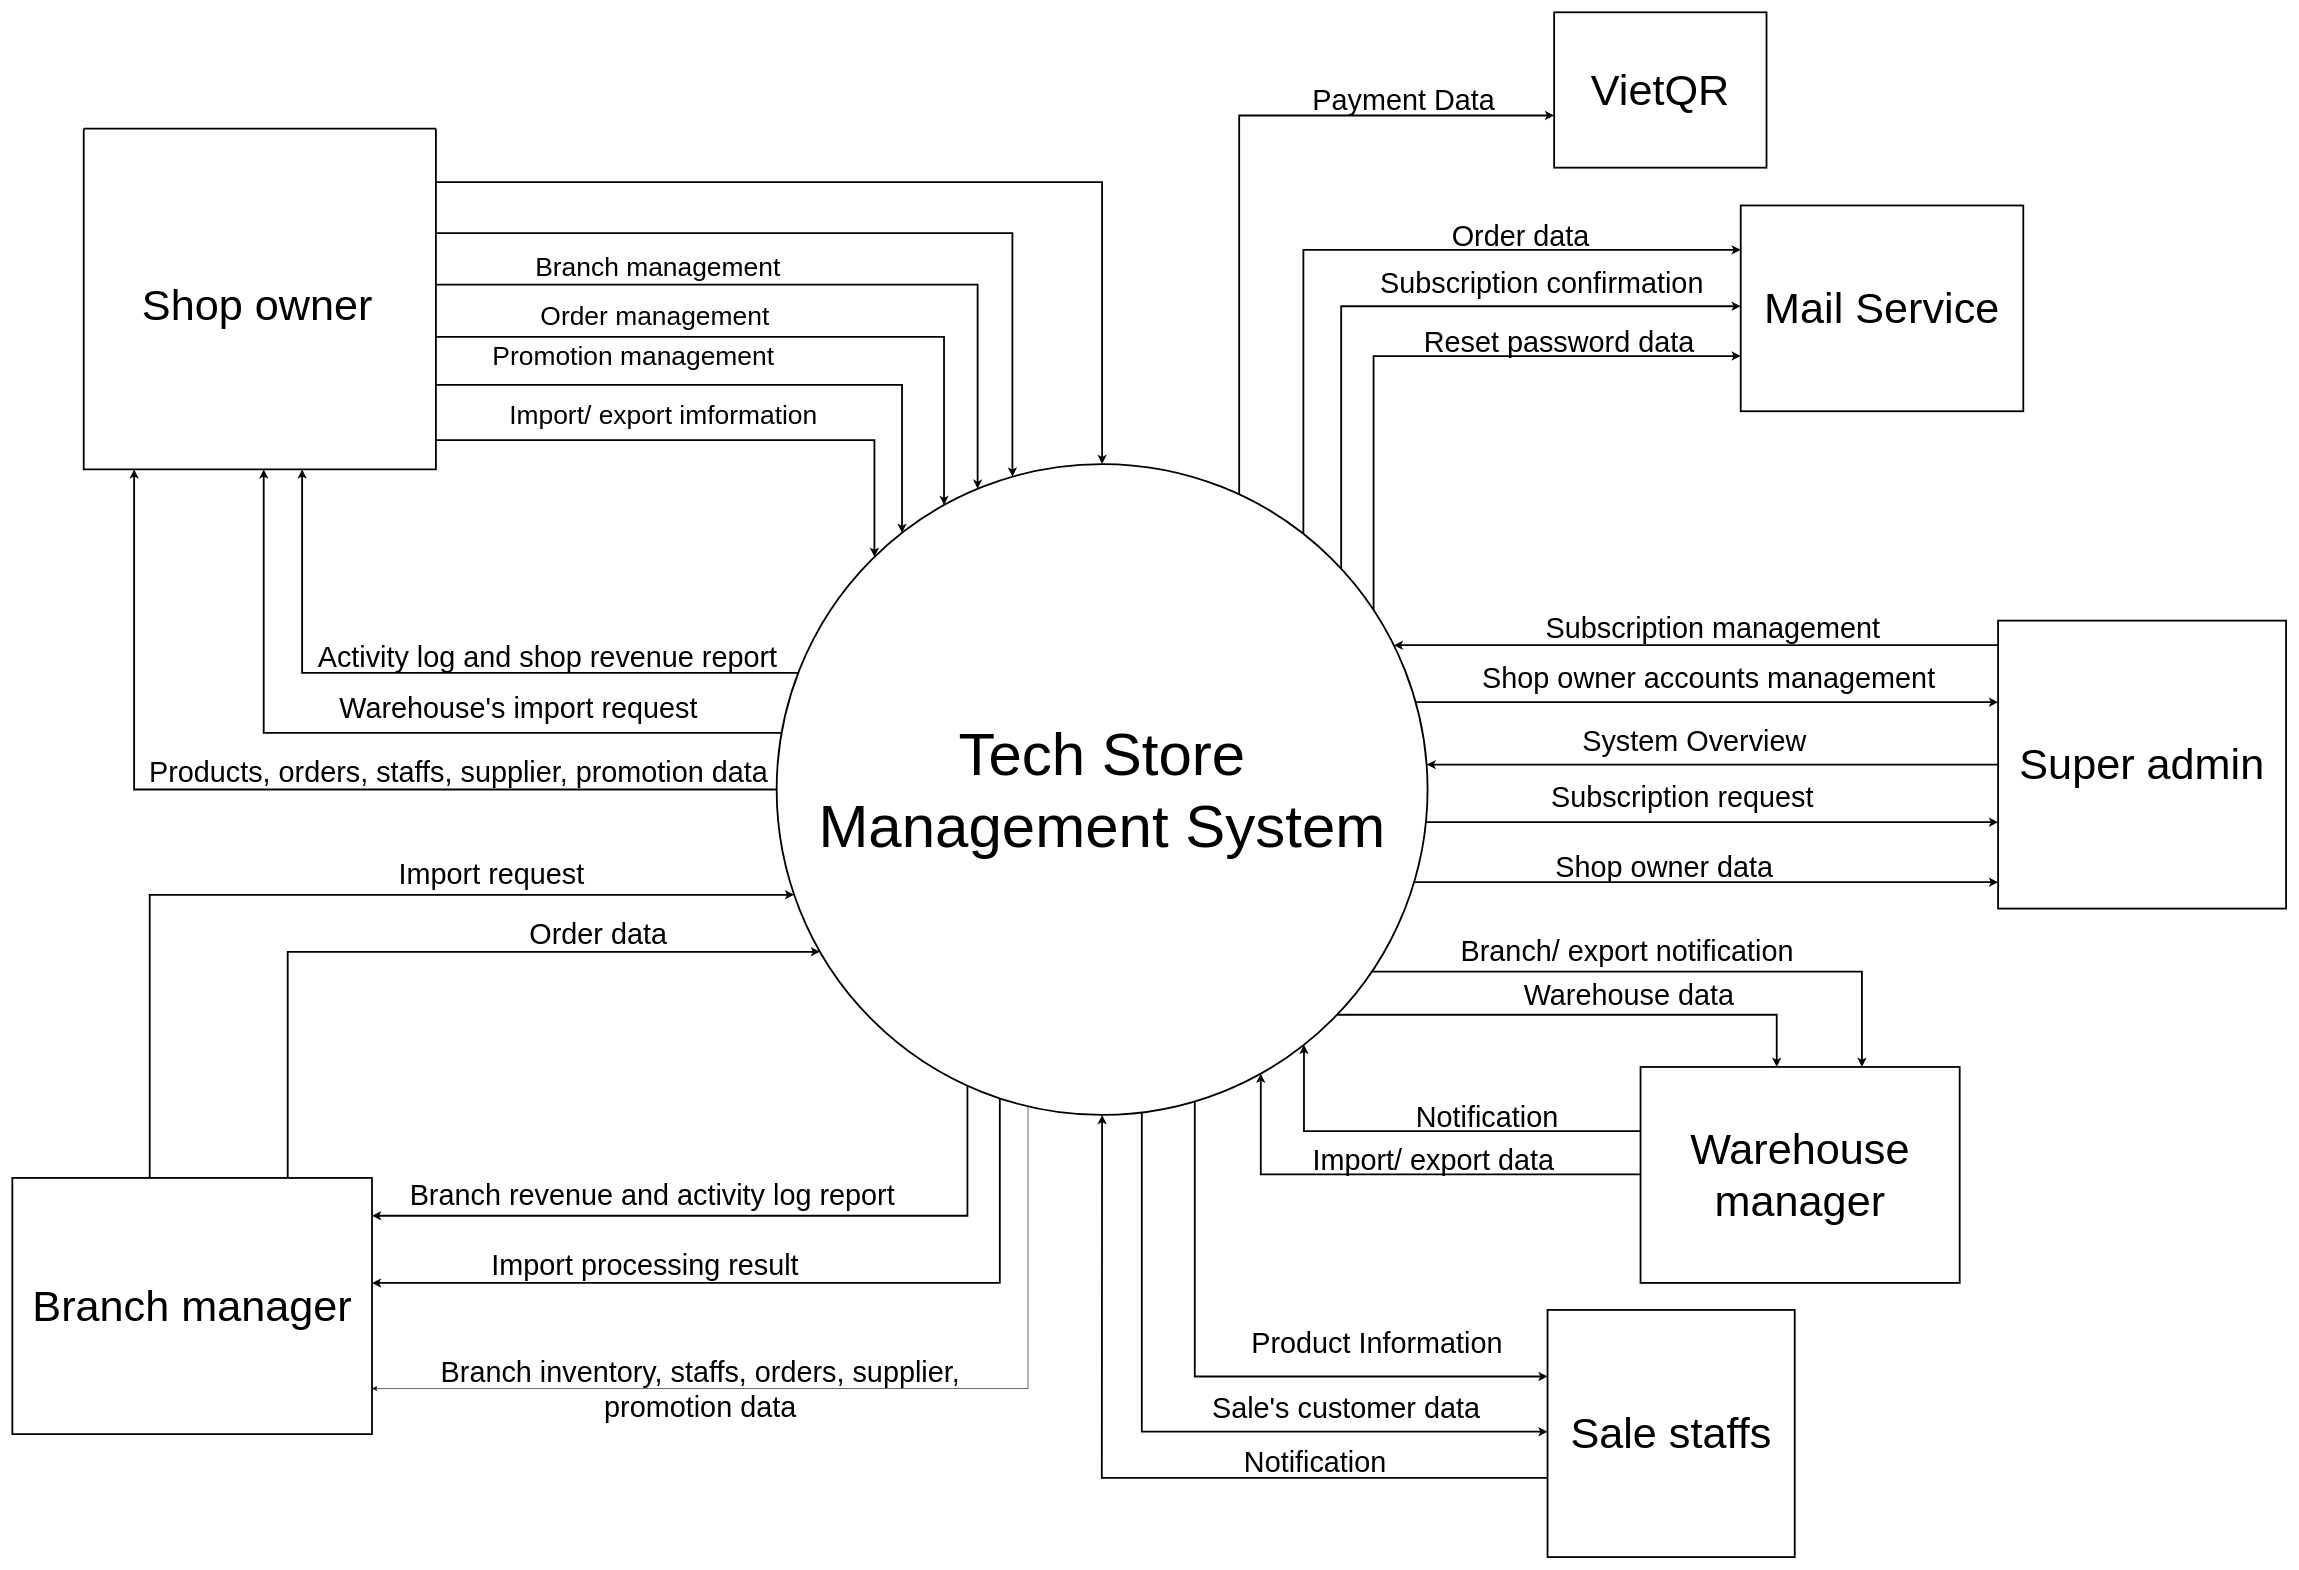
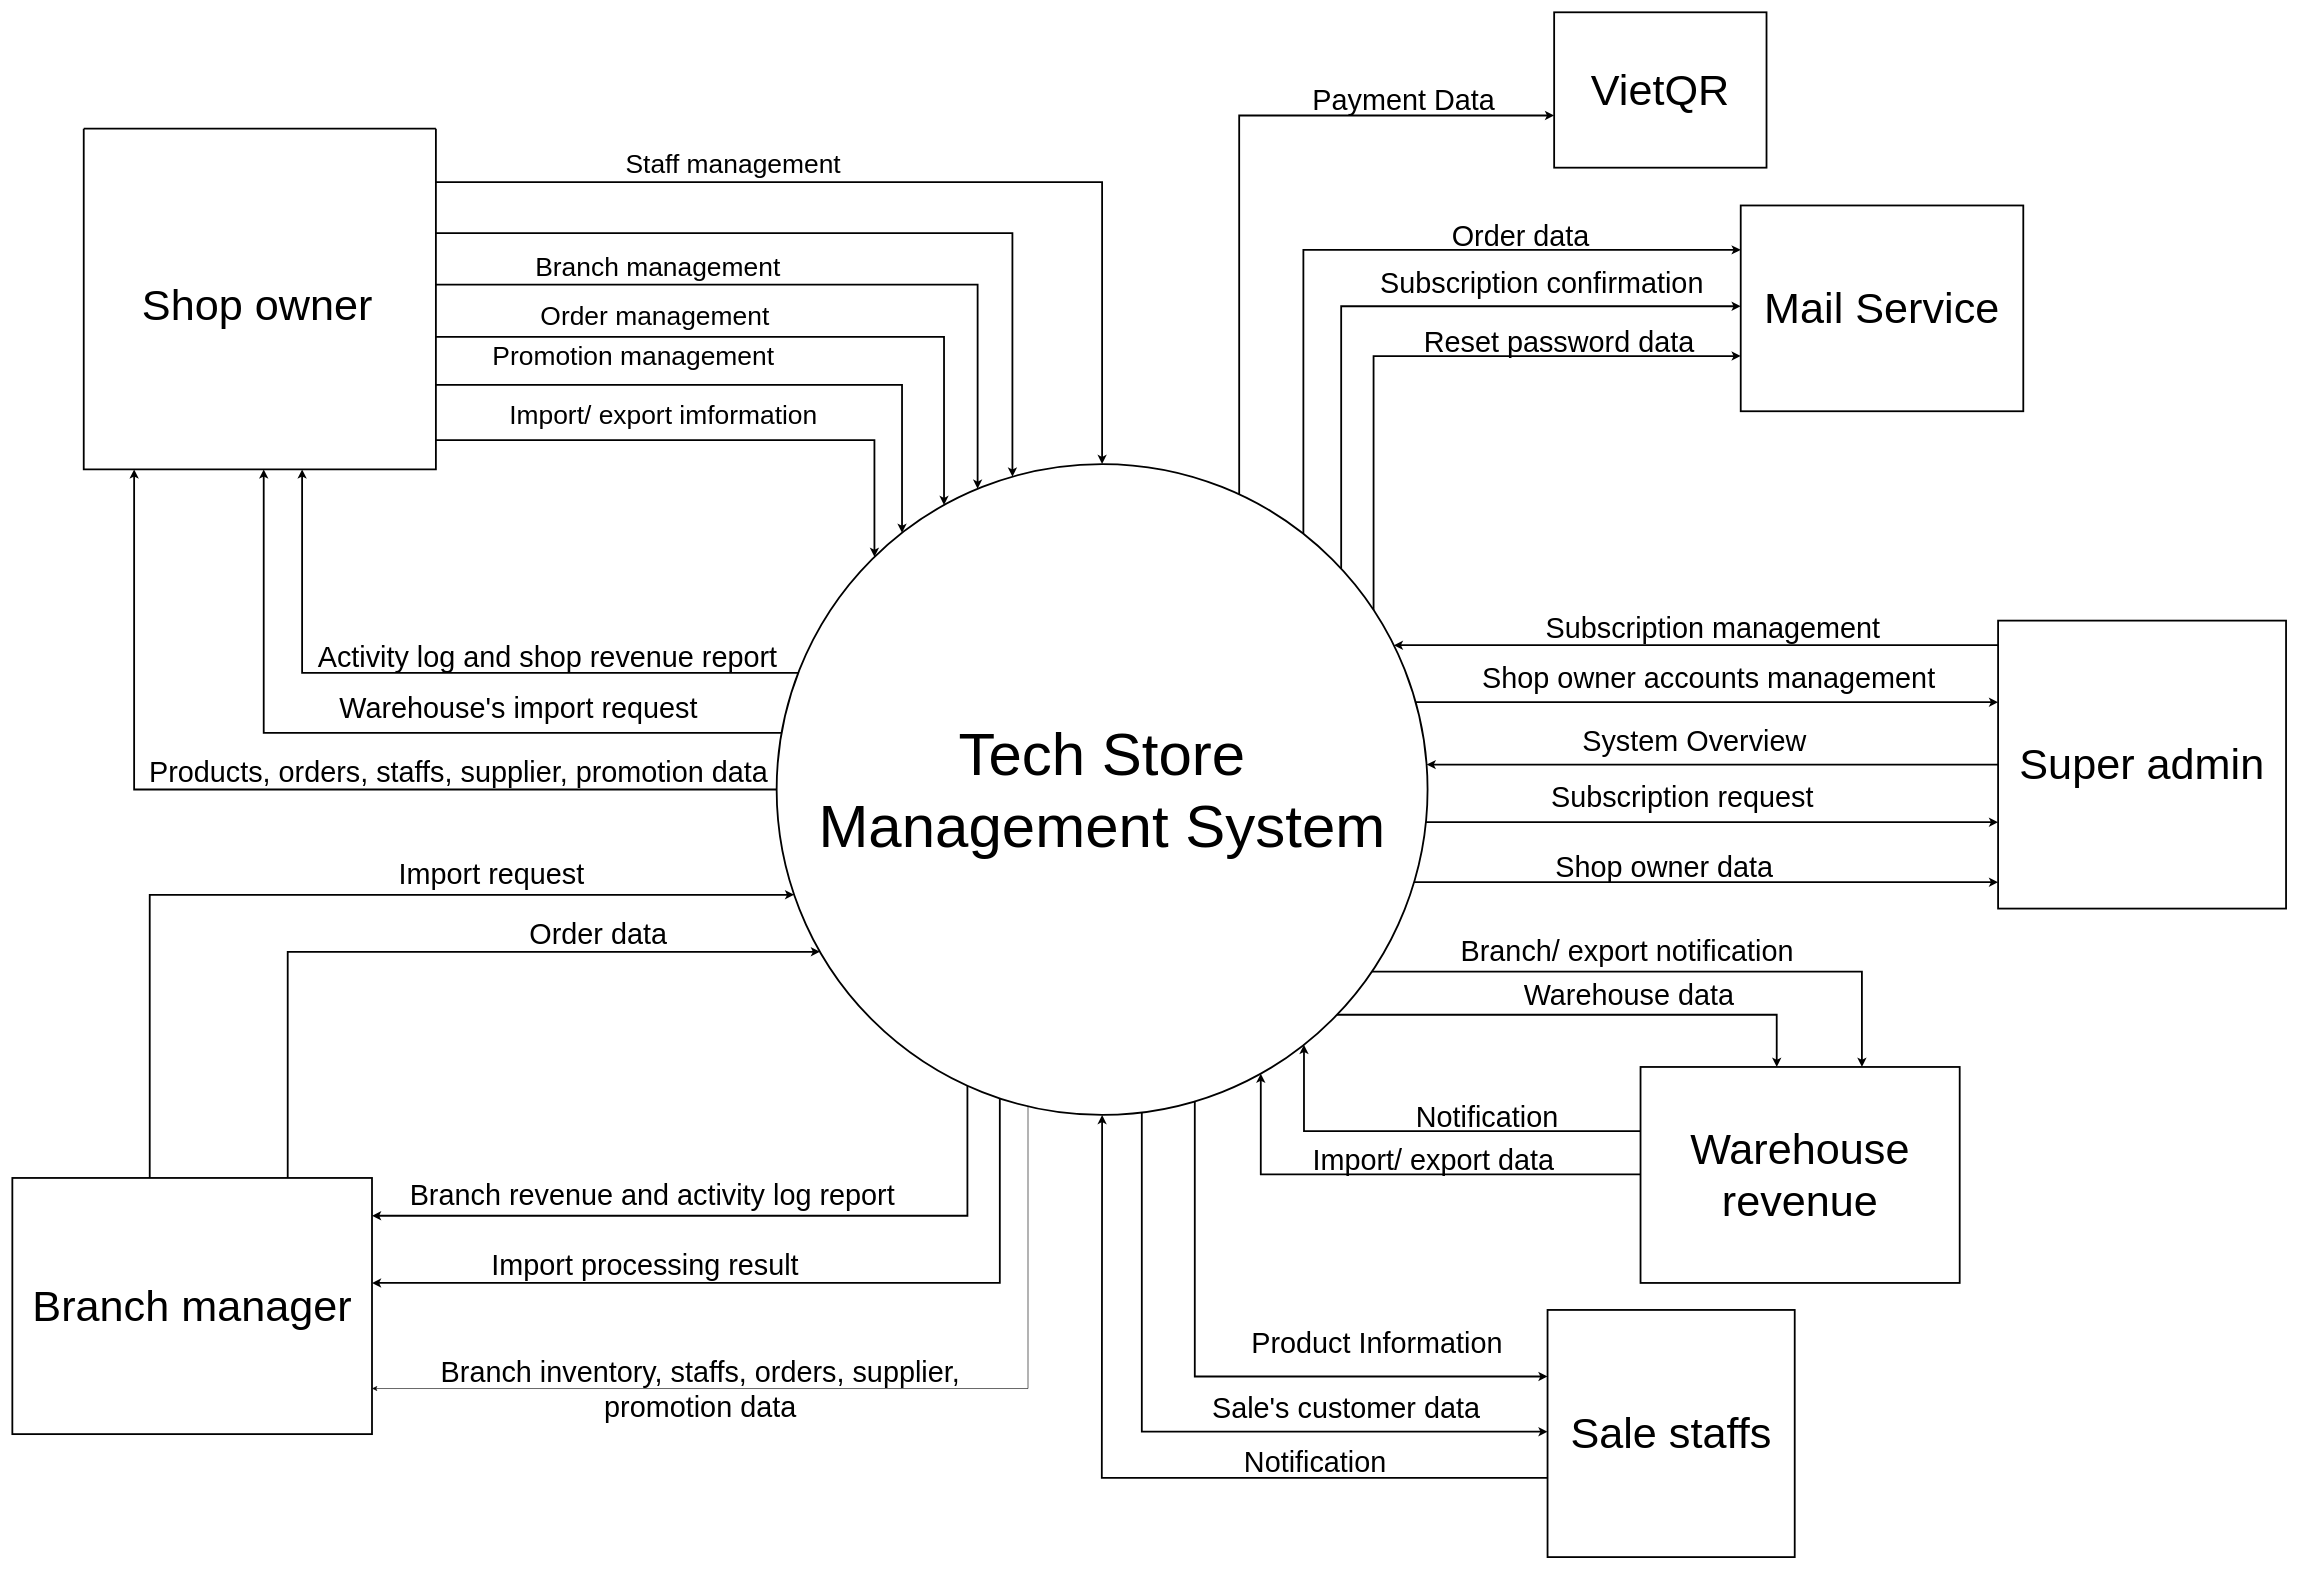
node "Staff management": added
node "Warehouse manager": label "Warehouse manager" -> "Warehouse revenue"
